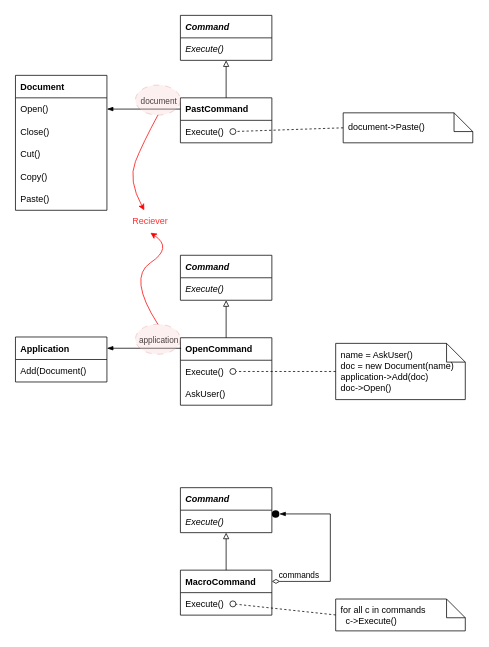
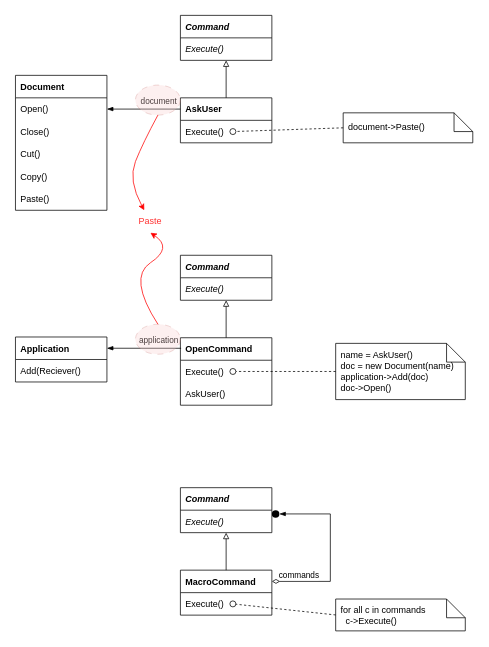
node "PastCommand": label "PastCommand" -> "AskUser"
node "Reciever": label "Reciever" -> "Paste"
node "Add(Document()": label "Add(Document()" -> "Add(Reciever()"
